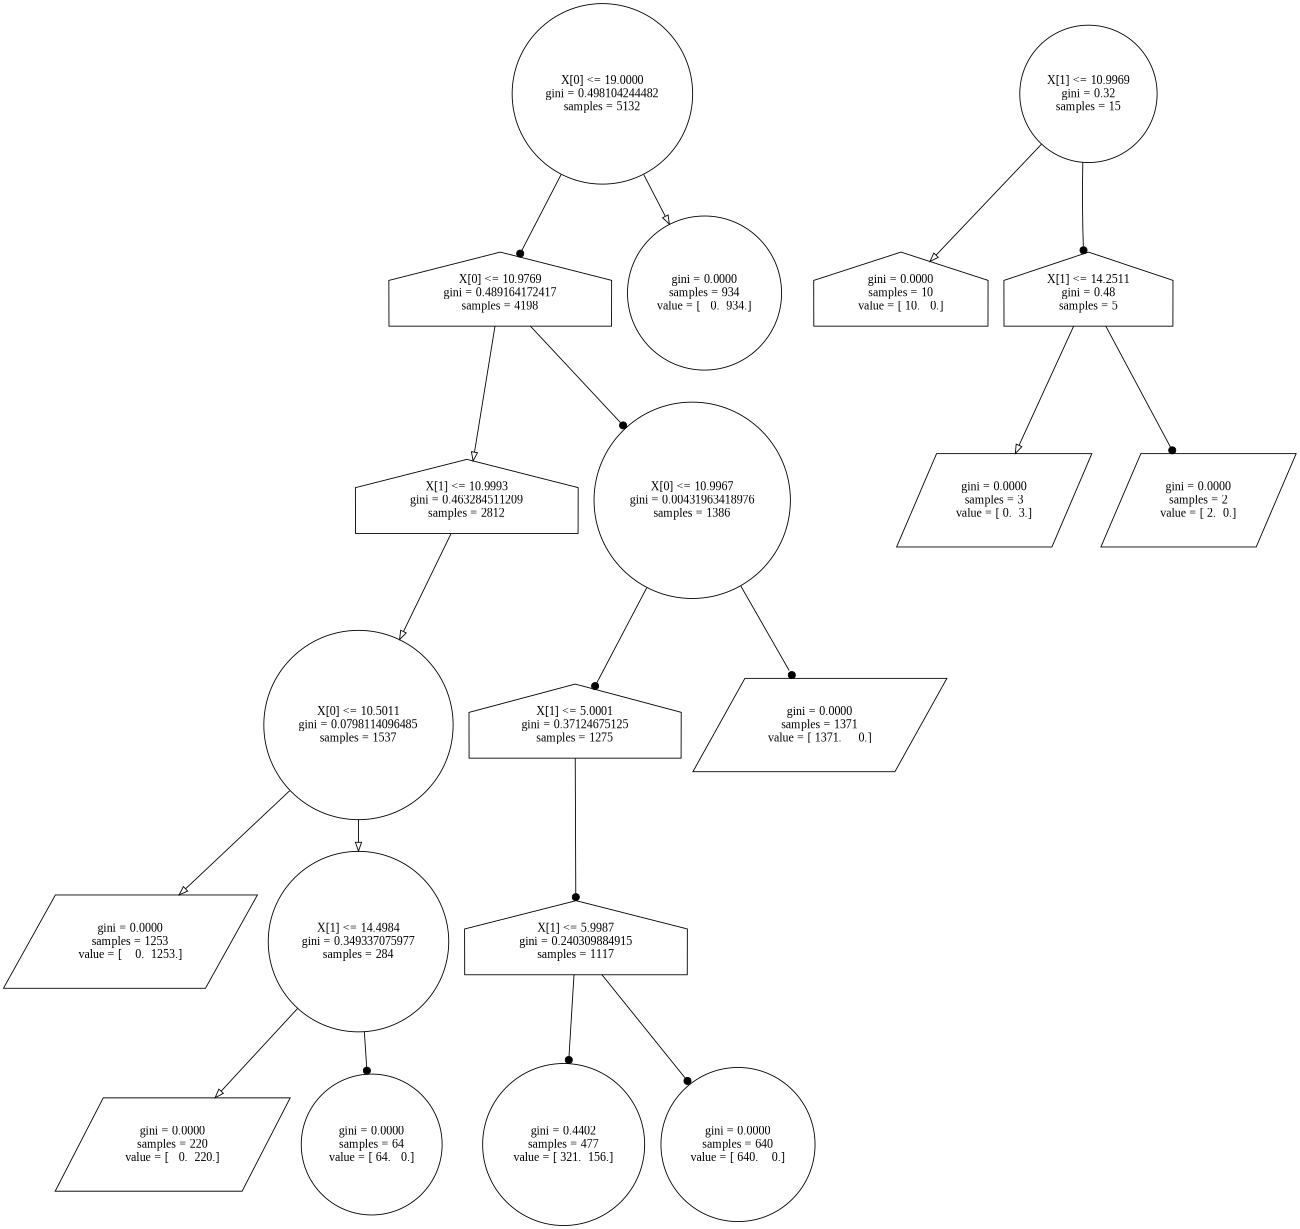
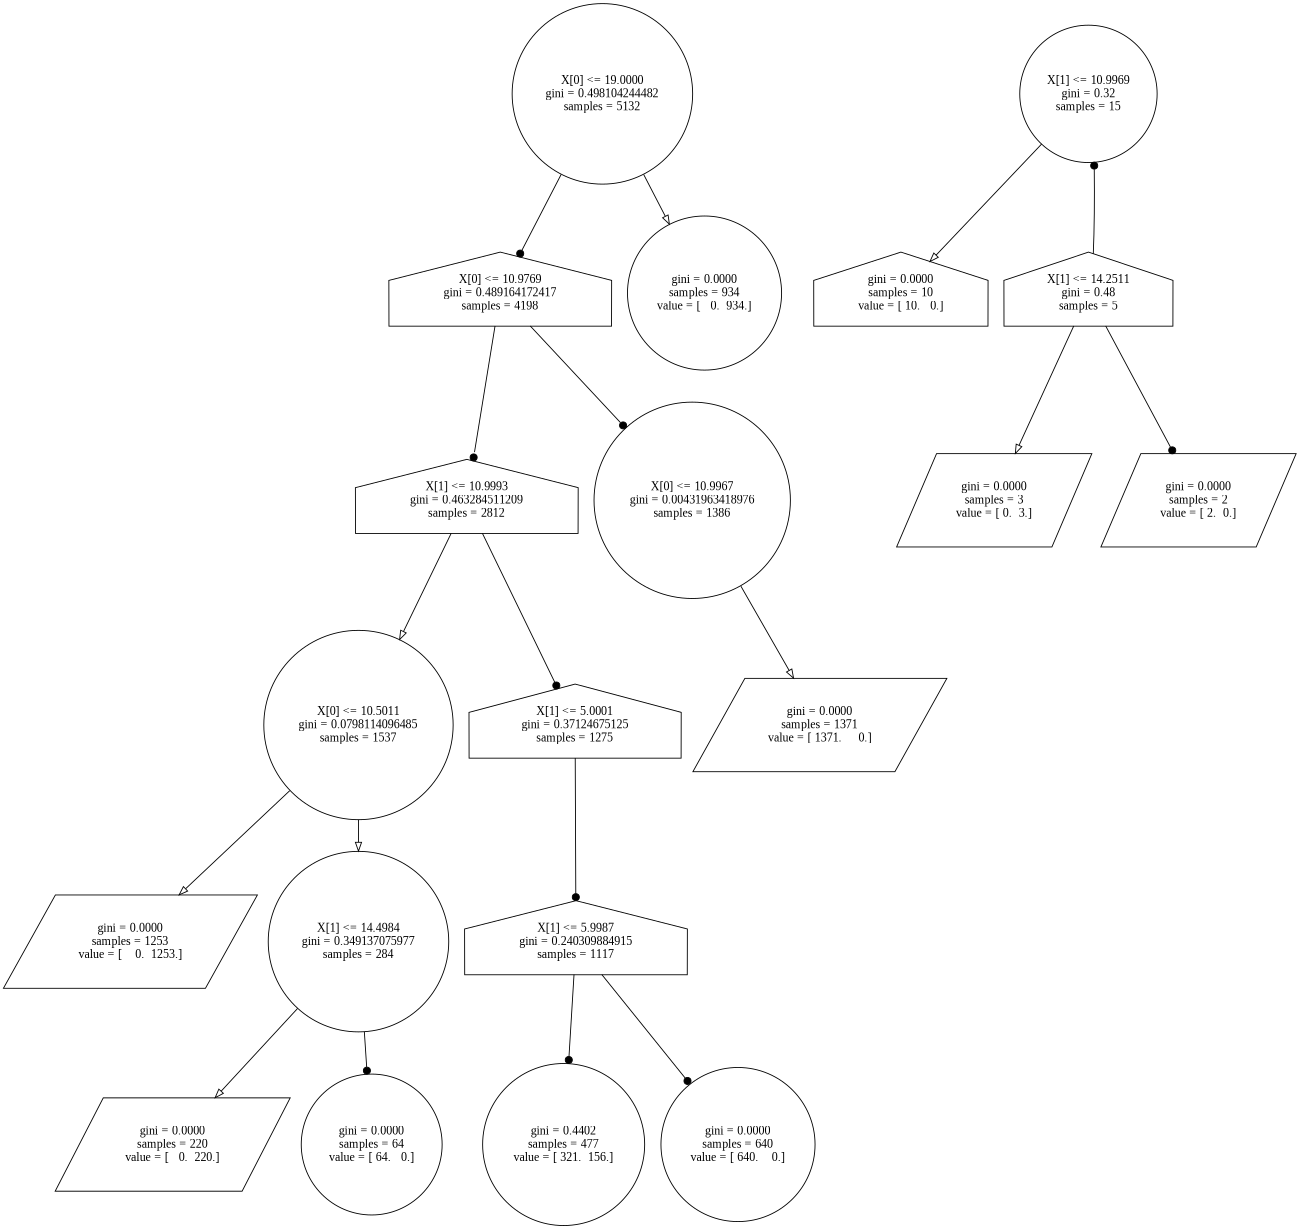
edge "X[1] <= 10.9969 gini = 0.32 samples = 15" -> "X[1] <= 14.2511 gini = 0.48 samples = 5": reversed
edge "X[0] <= 10.9769 gini = 0.489164172417 samples = 4198" -> "X[1] <= 10.9993 gini = 0.463284511209 samples = 2812": arrowhead onormal -> dot
edge "X[0] <= 10.9967 gini = 0.00431963418976 samples = 1386" -> "gini = 0.0000 samples = 1371 value = [ 1371.     0.]": arrowhead dot -> onormal
edge "X[0] <= 10.9967 gini = 0.00431963418976 samples = 1386" -> "X[1] <= 5.0001 gini = 0.37124675125 samples = 1275": now "X[1] <= 10.9993 gini = 0.463284511209 samples = 2812" -> "X[1] <= 5.0001 gini = 0.37124675125 samples = 1275"
node "X[1] <= 14.4984 gini = 0.349337075977 samples = 284": label "X[1] <= 14.4984 gini = 0.349337075977 samples = 284" -> "X[1] <= 14.4984 gini = 0.349137075977 samples = 284"
